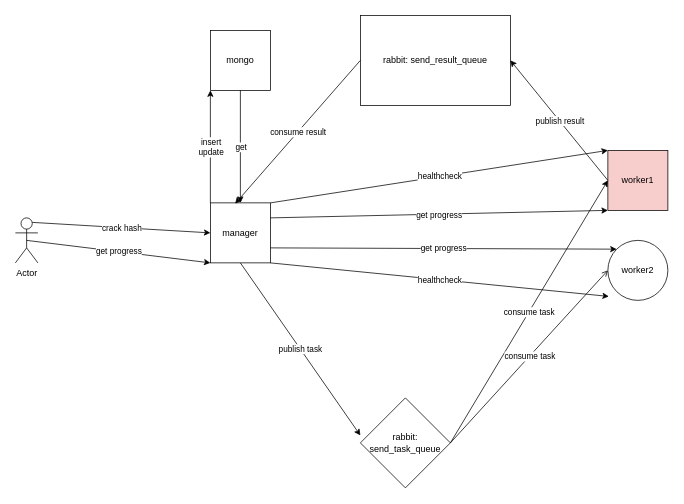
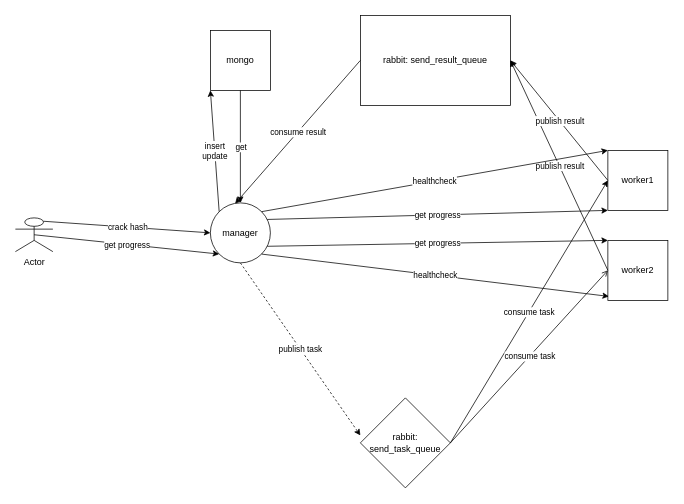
node "worker1": fillcolor #f8cecc -> #ffffff
edge "worker2" -> "rabbit: send_result_queue": added, label "publish result"
node "manager": shape rectangle -> ellipse
node "Actor": size 23x45 -> 38x34
node "worker2": shape ellipse -> rectangle
edge "manager" -> "rabbit: send_task_queue": style solid -> dashed
